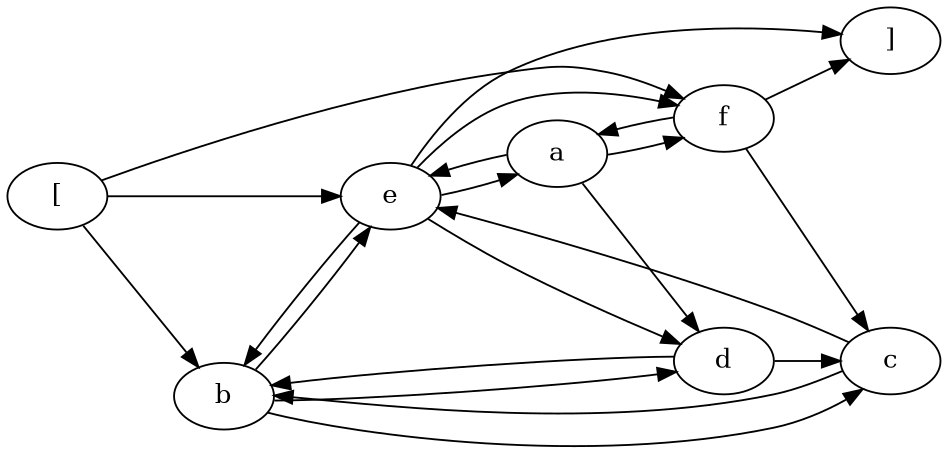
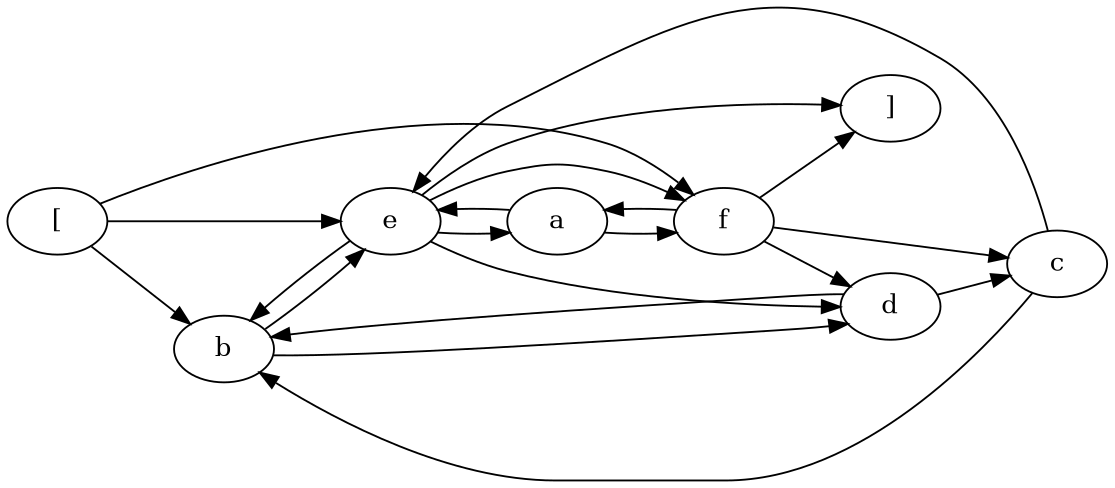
edge "a" -> "d": now "f" -> "d"
edge "b" -> "c": removed
